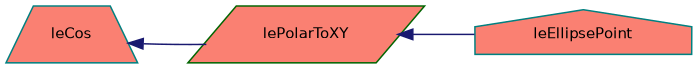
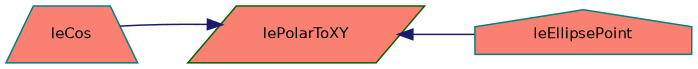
edge "lePolarToXY" -> "leCos": reversed
